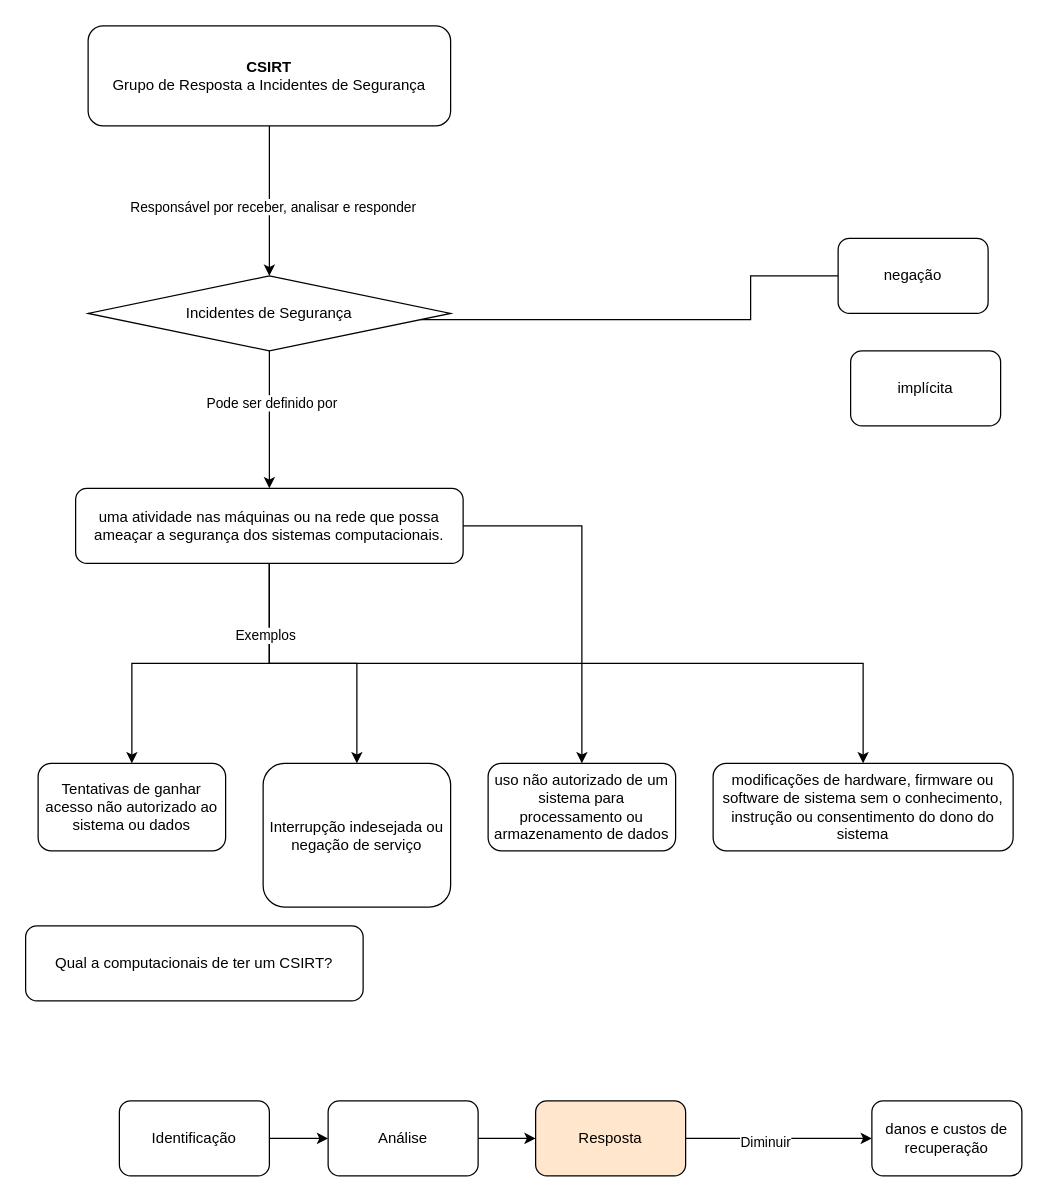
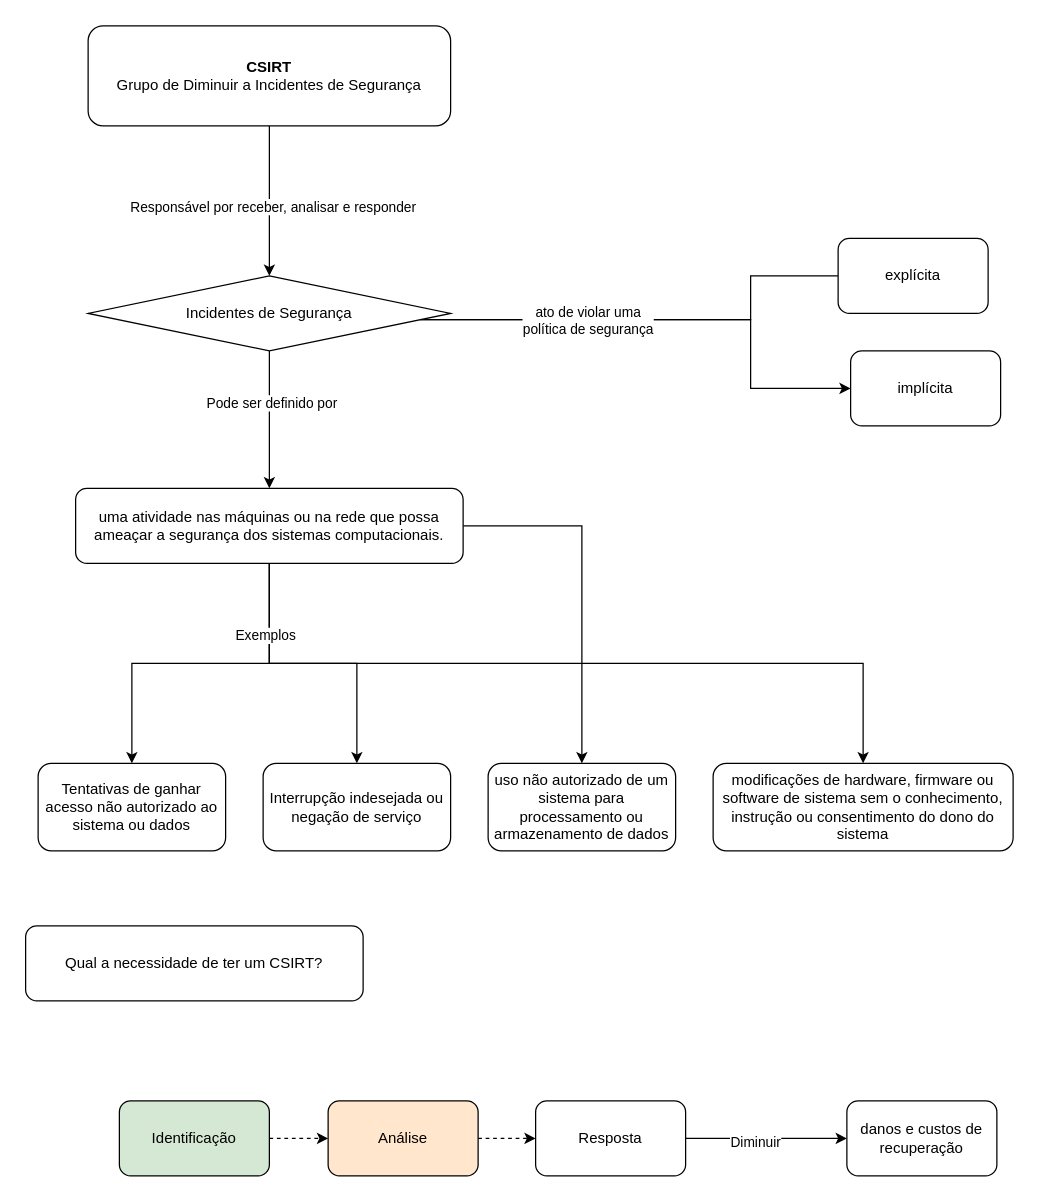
node "CSIRT Grupo de Resposta a Incidentes de Segurança": label "CSIRT Grupo de Resposta a Incidentes de Segurança" -> "CSIRT Grupo de Diminuir a Incidentes de Segurança"
node "negação": label "negação" -> "explícita"
edge "Incidentes de Segurança" -> "implícita": added, label "ato de violar uma política de segurança"
node "Interrupção indesejada ou negação de serviço": size 188x144 -> 188x88
node "Qual a computacionais de ter um CSIRT?": label "Qual a computacionais de ter um CSIRT?" -> "Qual a necessidade de ter um CSIRT?"
node "Identificação": fillcolor #ffffff -> #d5e8d4
edge "Identificação" -> "Análise": style solid -> dashed
node "Análise": fillcolor #ffffff -> #ffe6cc
edge "Análise" -> "Resposta": style solid -> dashed
node "Resposta": fillcolor #ffe6cc -> #ffffff
node "danos e custos de recuperação": moved (947, 1138) -> (922, 1138)
